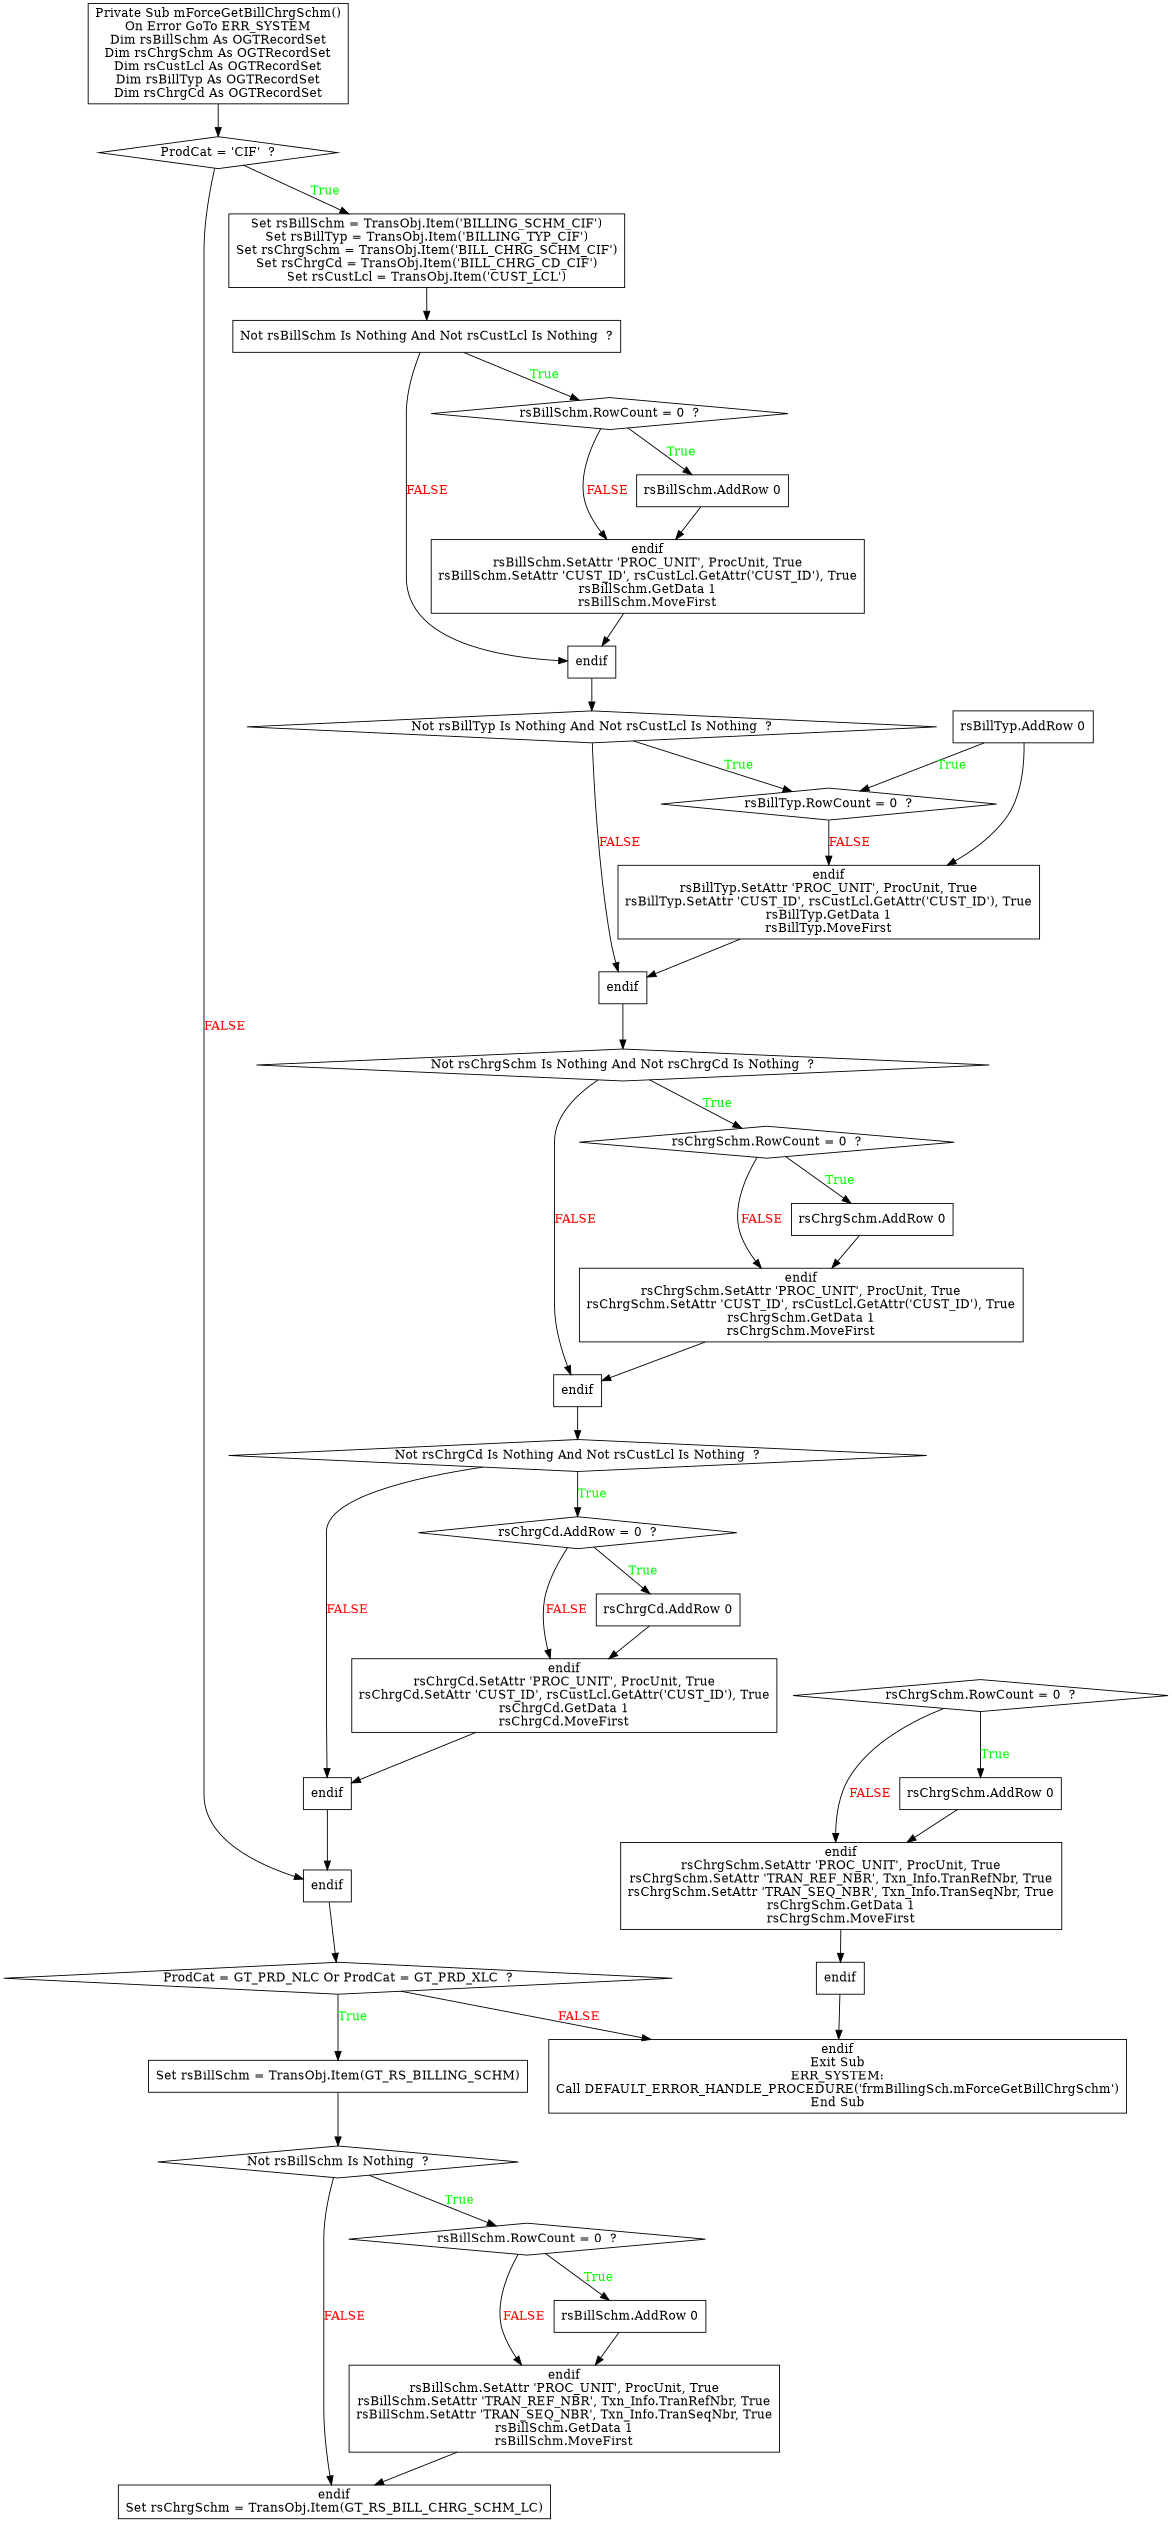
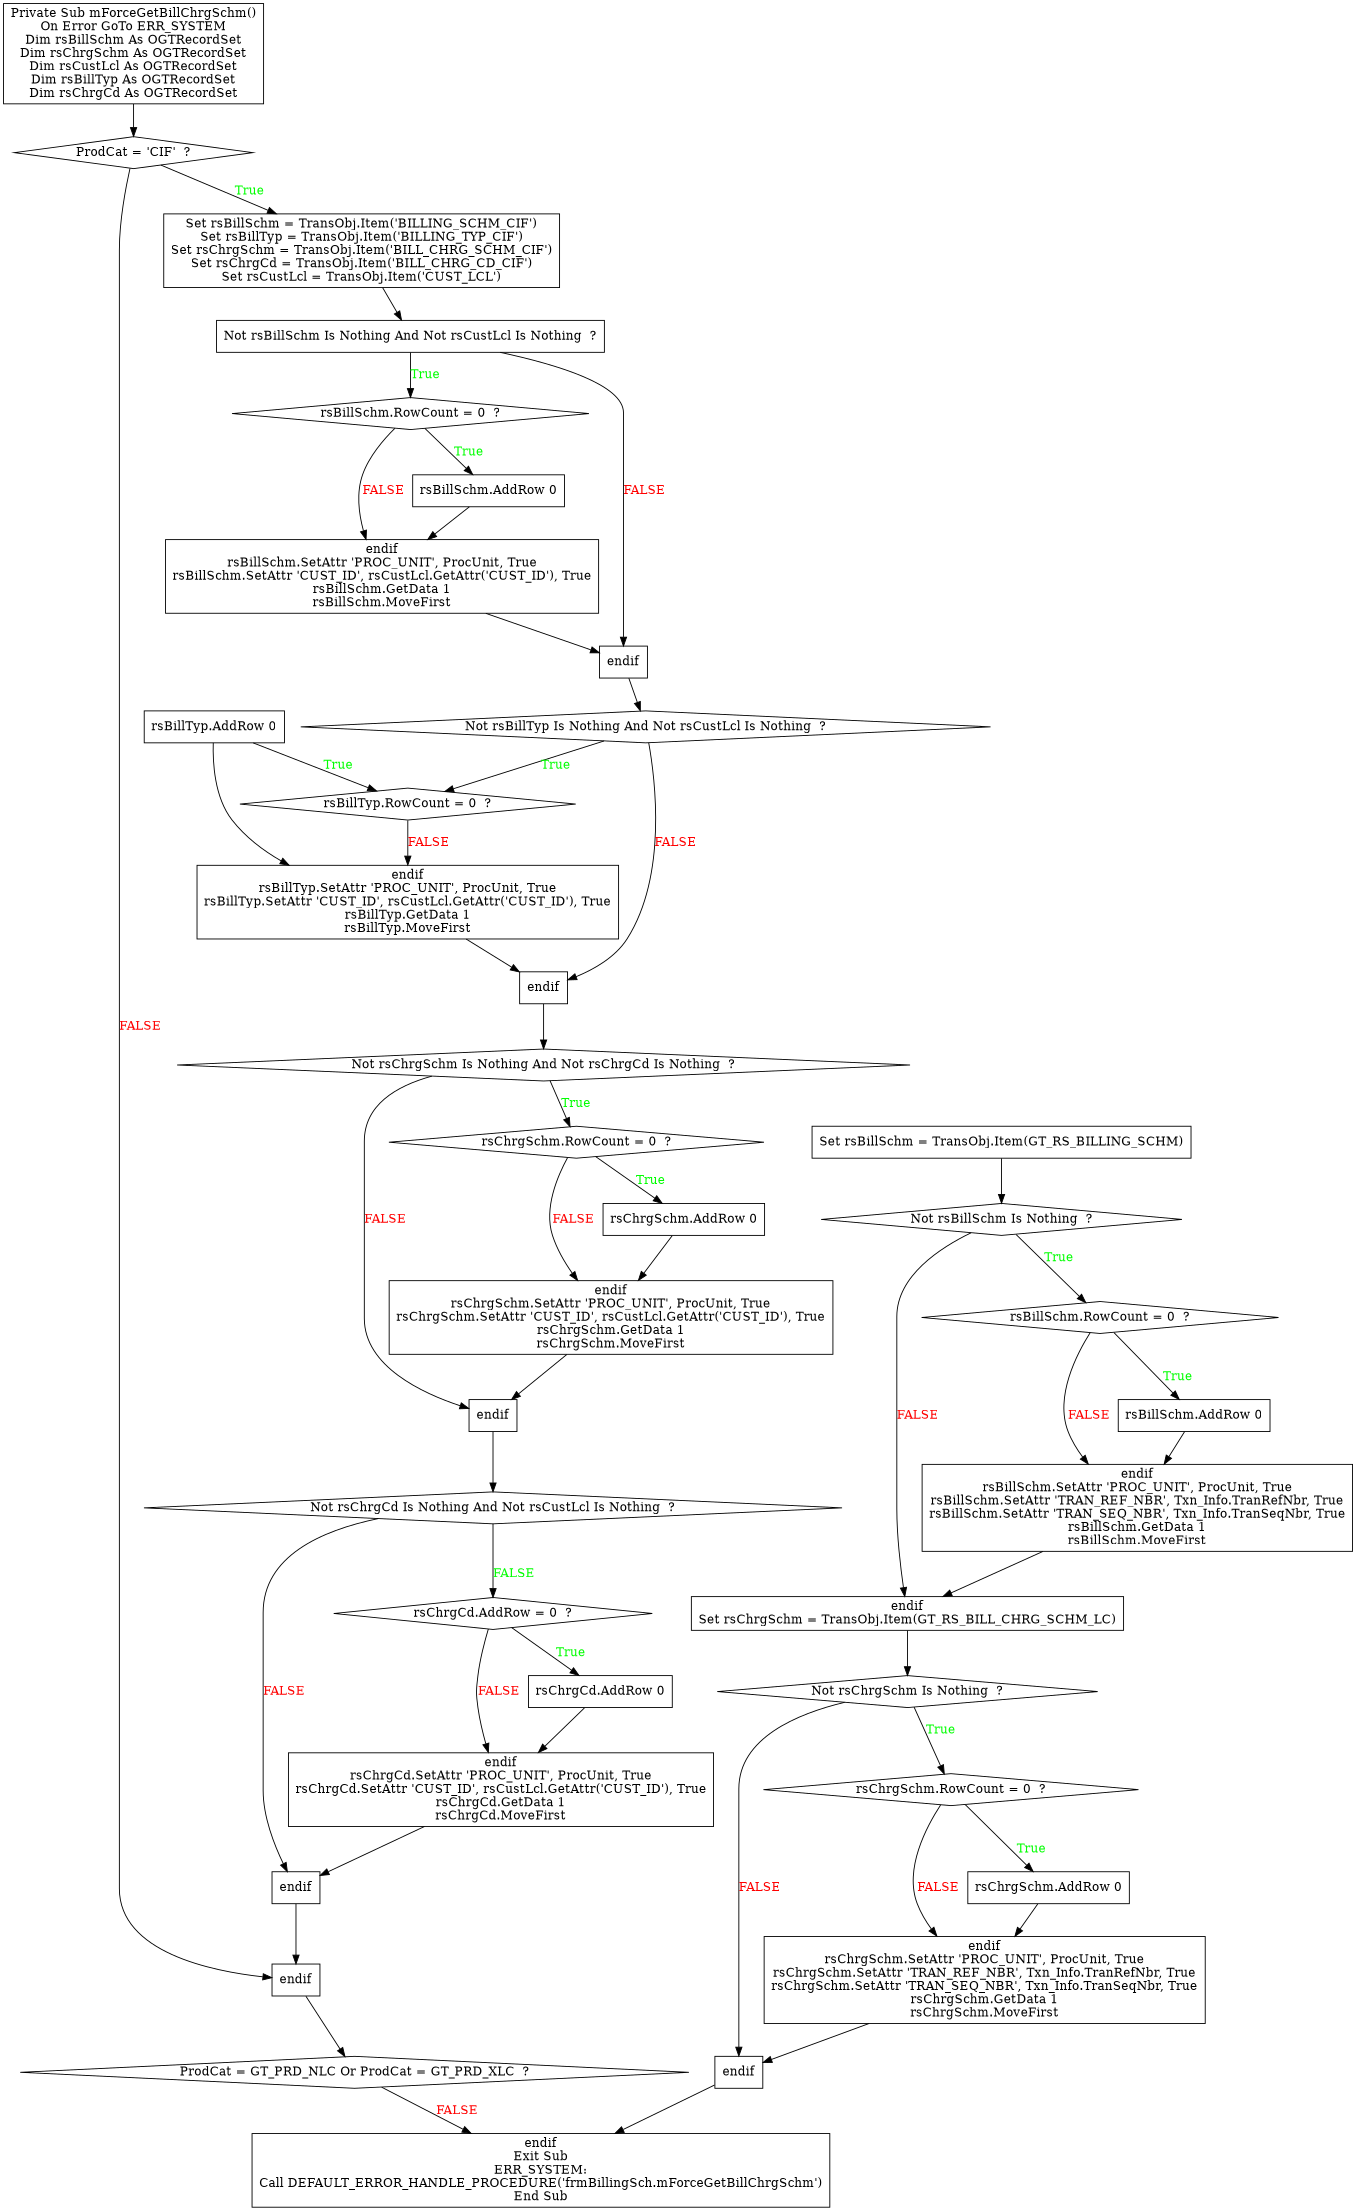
edge "Not rsChrgCd Is Nothing And Not rsCustLcl Is Nothing  ?" -> "rsChrgCd.AddRow = 0  ?": label "True" -> "FALSE"
node "Not rsChrgSchm Is Nothing  ?": added
edge "ProdCat = GT_PRD_NLC Or ProdCat = GT_PRD_XLC  ?" -> "Set rsBillSchm = TransObj.Item(GT_RS_BILLING_SCHM)": removed, label "True"
